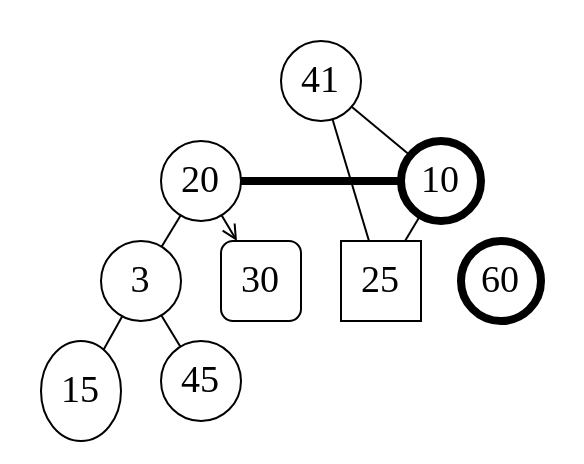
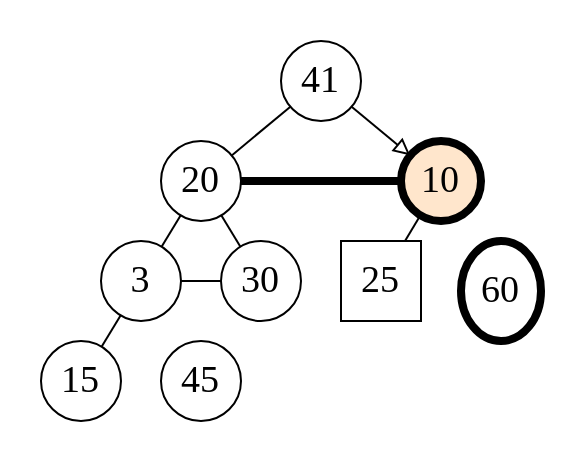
edge "41" -- "10": arrowhead none -> block
edge "41" -- "25": now "41" -- "20"
node "10": fillcolor #ffffff -> #ffe6cc
edge "20" -> "30": arrowhead open -> none
node "30": shape rounded rectangle -> ellipse
node "60": size 80x80 -> 80x100
edge "3" -- "45": now "3" -- "30"
node "15": size 80x100 -> 80x80
